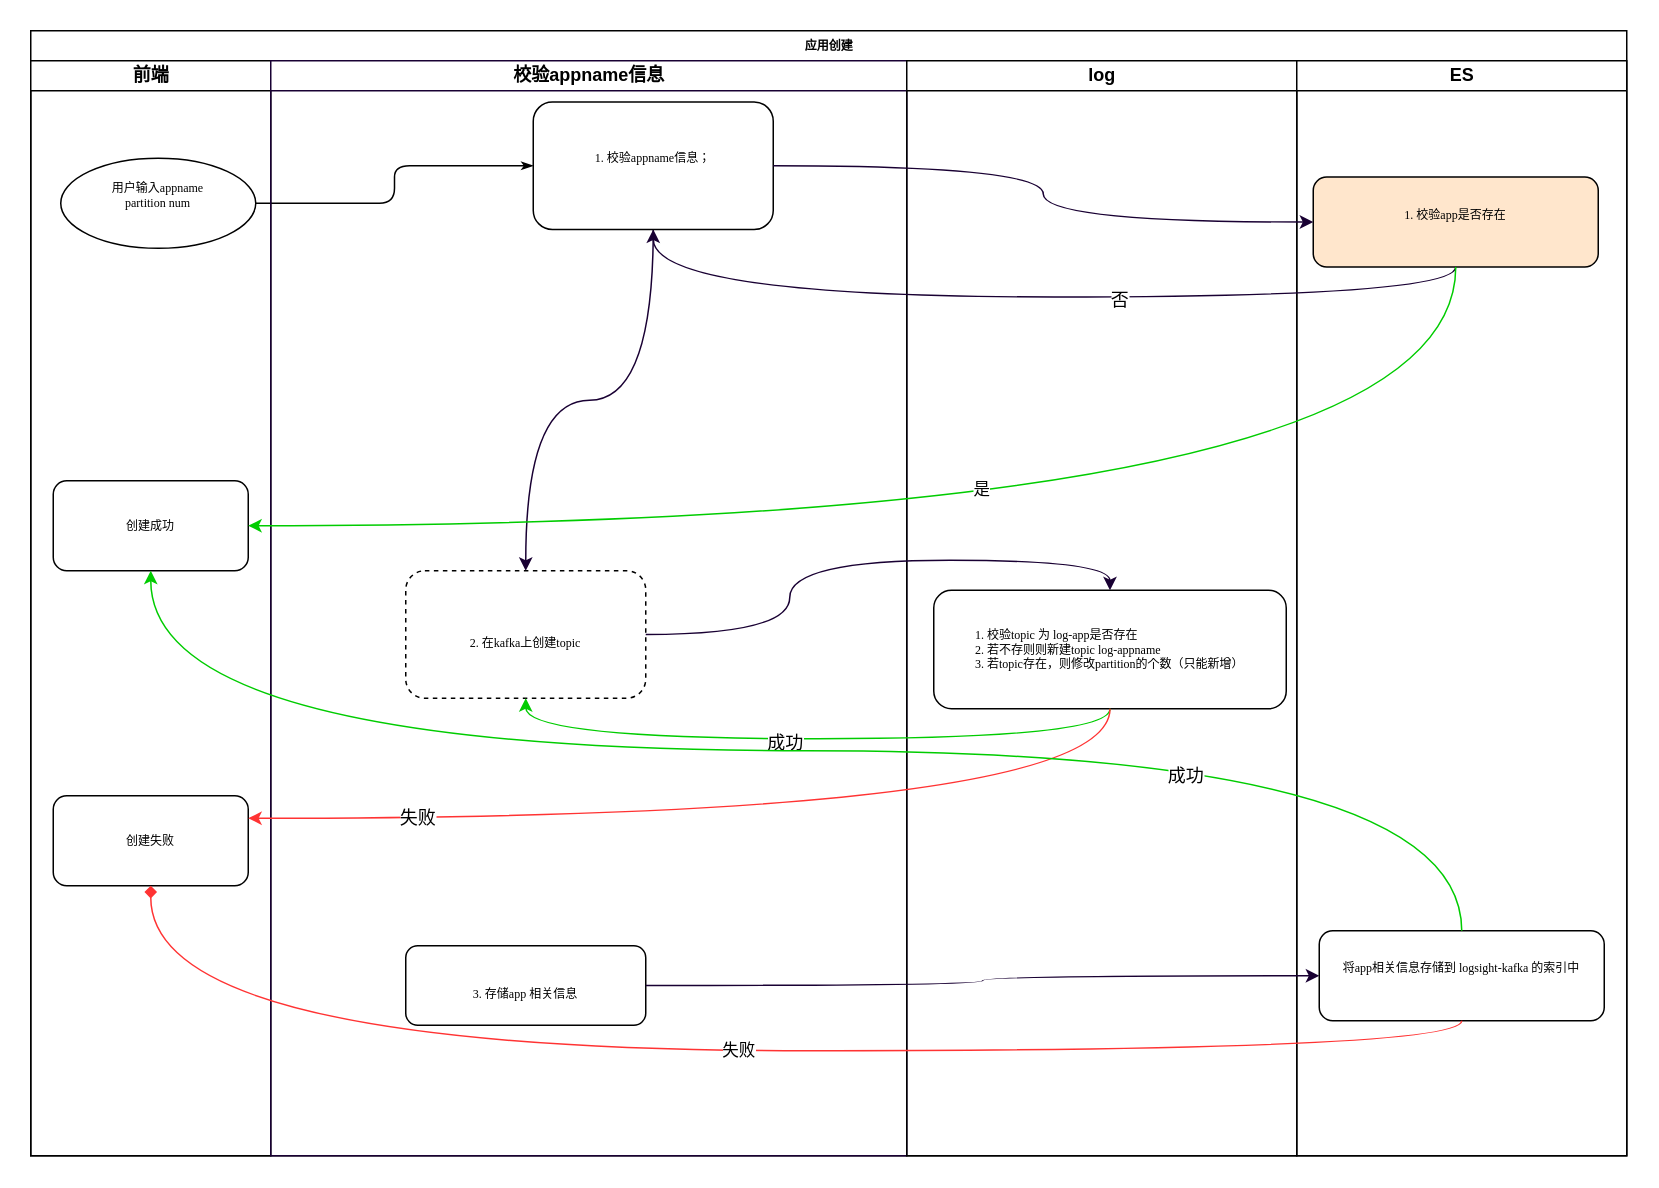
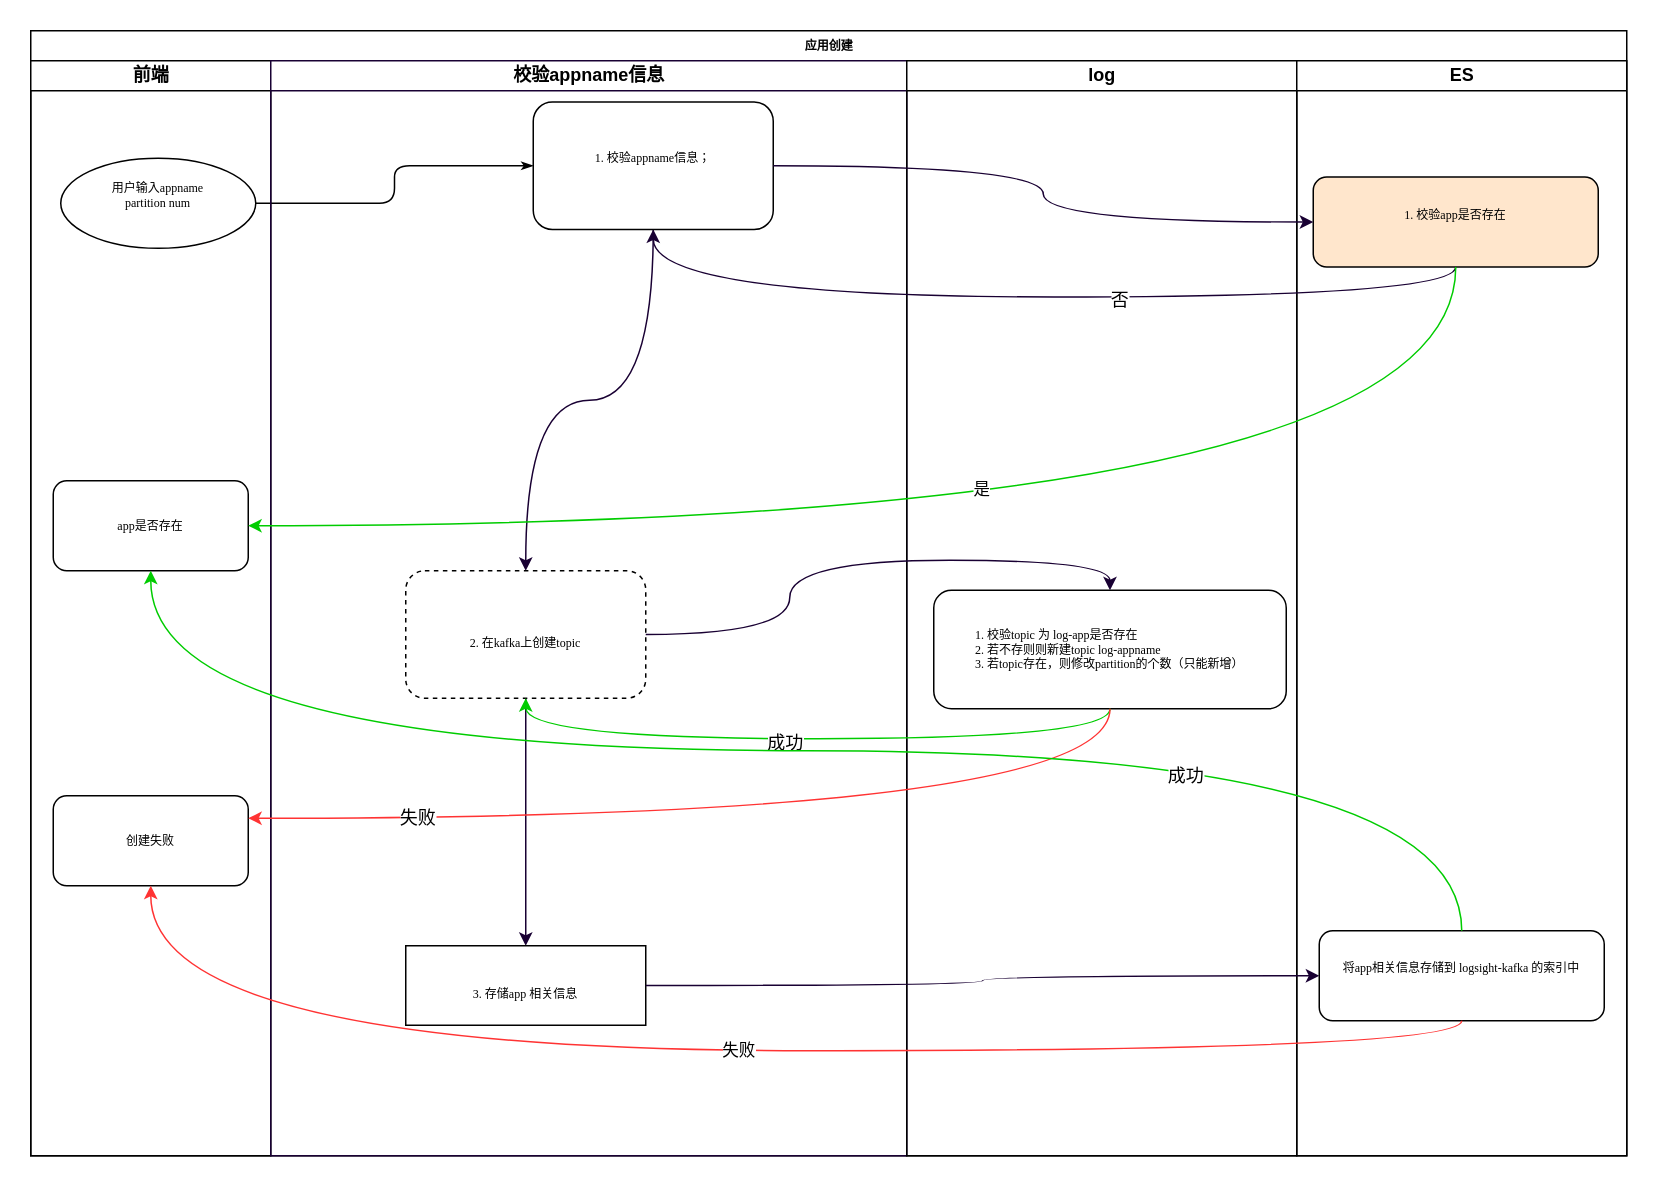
node "创建成功": label "创建成功" -> "app是否存在"
edge "2. 在kafka上创建topic" -> "3. 存储app 相关信息": added
edge "将app相关信息存储到 logsight-kafka 的索引中" -> "创建失败": arrowhead diamond -> classic
node "3. 存储app 相关信息": shape rounded rectangle -> rectangle
